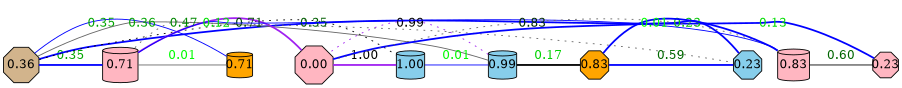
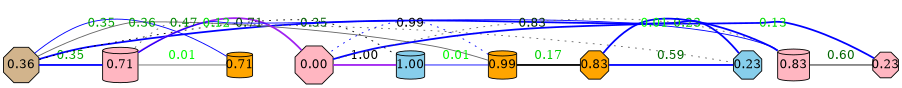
edge "0.00" -- "0.99": color purple -> blue
node "0.99": fillcolor skyblue -> orange
